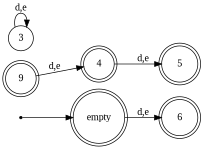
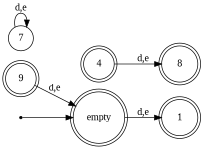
node "3": label "3" -> "7"
node "5": label "5" -> "8"
edge "9" -> "4": now "9" -> "empty"
node "6": label "6" -> "1"
